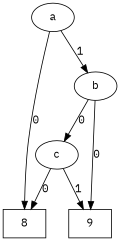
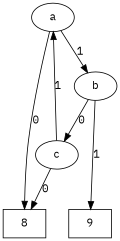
edge "b" -> "9": label "0" -> "1"
edge "c" -> "9": now "c" -> "a"
